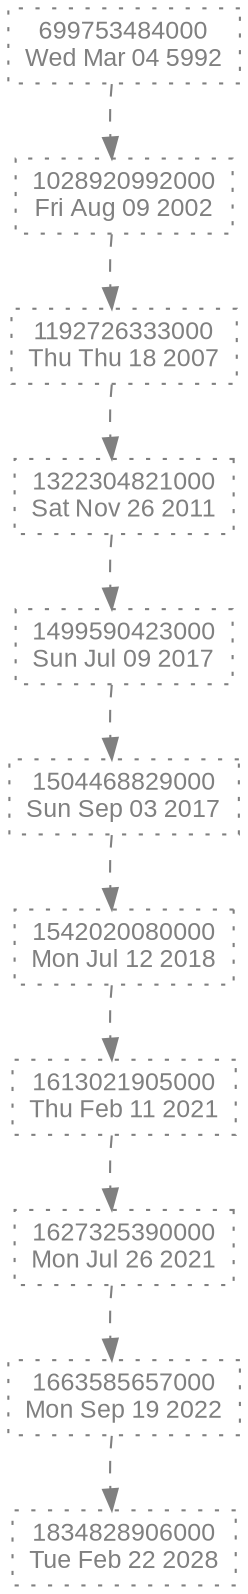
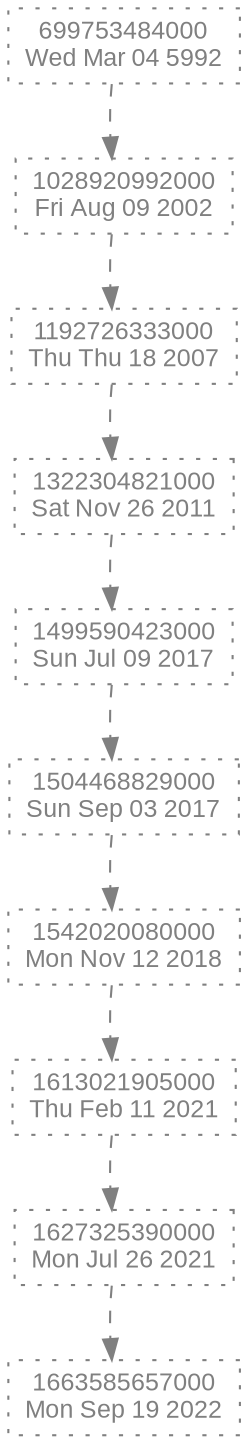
node "1542020080000": text "Mon Jul 12 2018" -> "Mon Nov 12 2018"
node "1834828906000": removed
